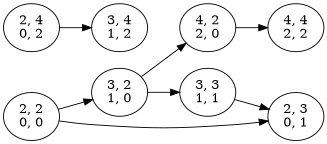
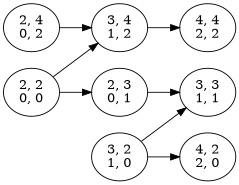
edge "4, 2 2, 0" -> "4, 4 2, 2": now "3, 4 1, 2" -> "4, 4 2, 2"
edge "3, 3 1, 1" -> "2, 3 0, 1": reversed
edge "2, 2 0, 0" -> "3, 2 1, 0": now "2, 2 0, 0" -> "3, 4 1, 2"
